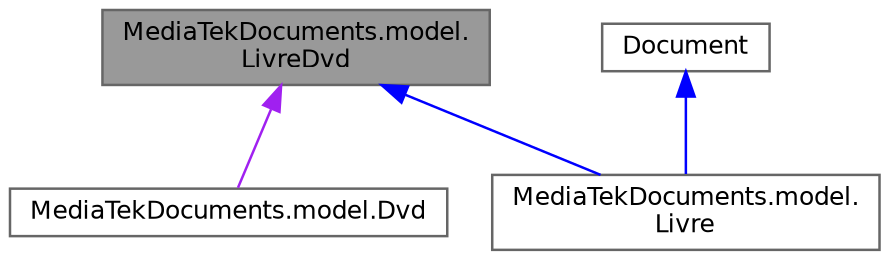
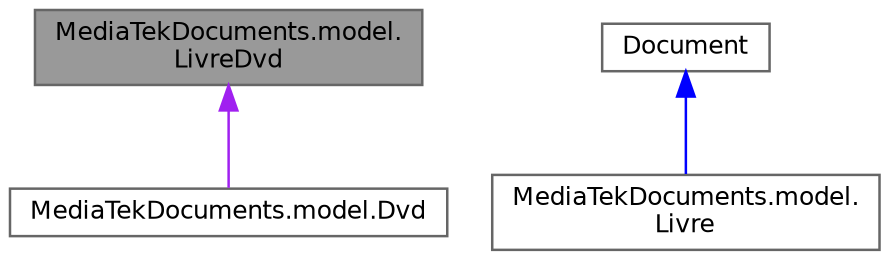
edge "MediaTekDocuments.model. Livre" -> "MediaTekDocuments.model. LivreDvd": removed
